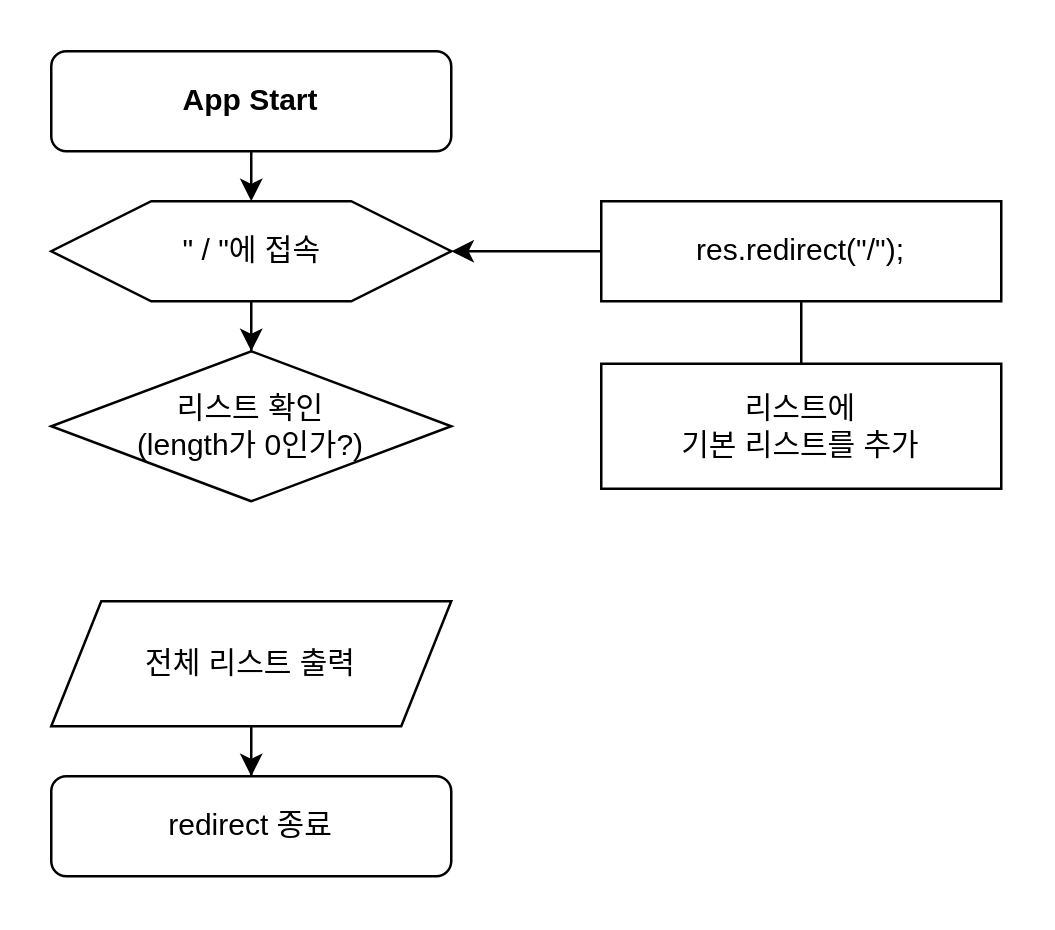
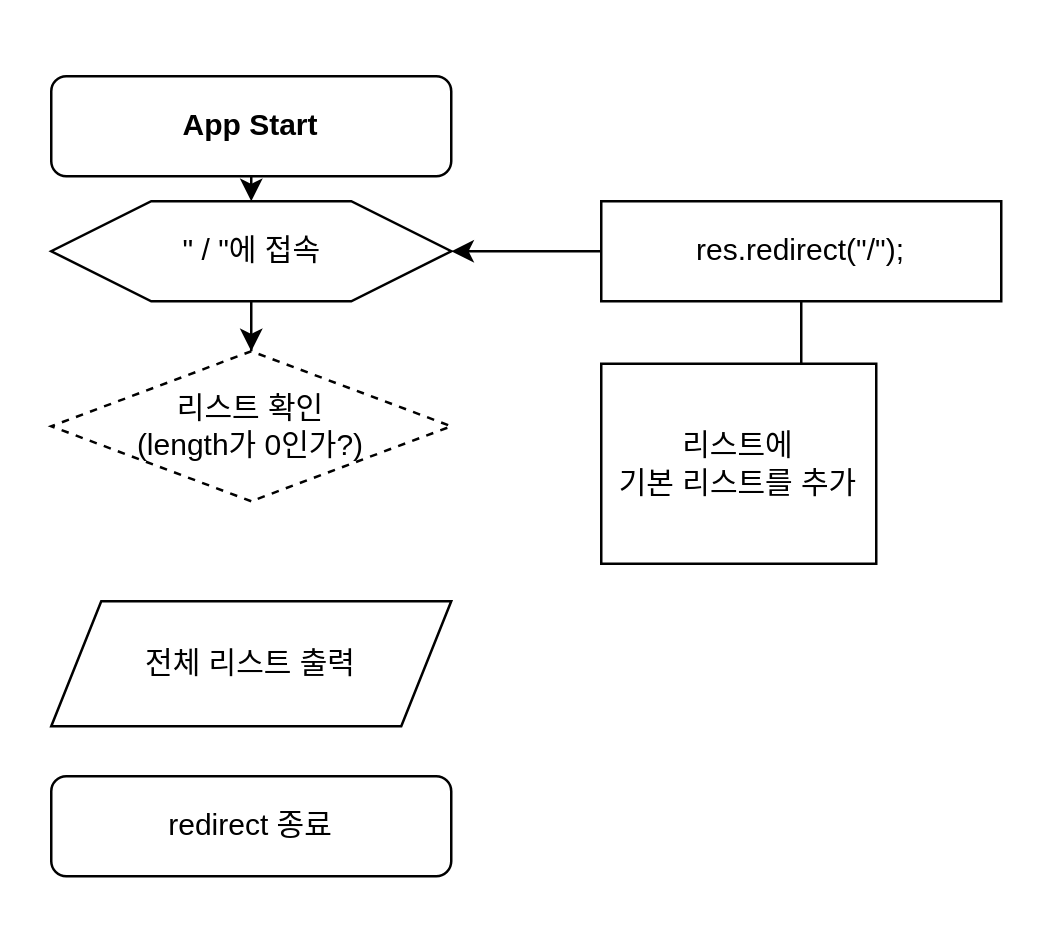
node "App Start": moved (251, 101) -> (251, 126)
node "리스트 확인 (length가 0인가?)": style solid -> dashed
node "리스트에 기본 리스트를 추가": size 400x125 -> 275x200
edge "전체 리스트 출력" -> "redirect 종료": removed
